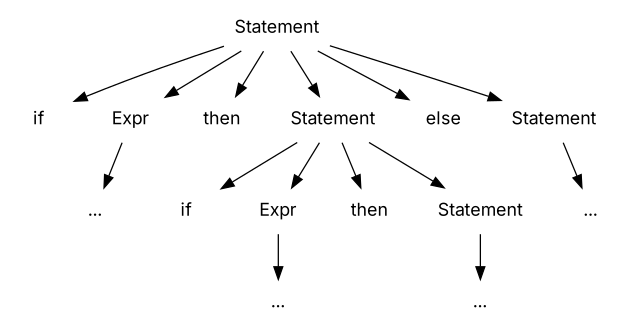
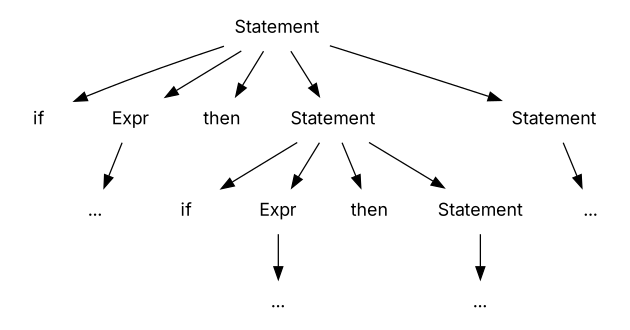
node "else": removed
